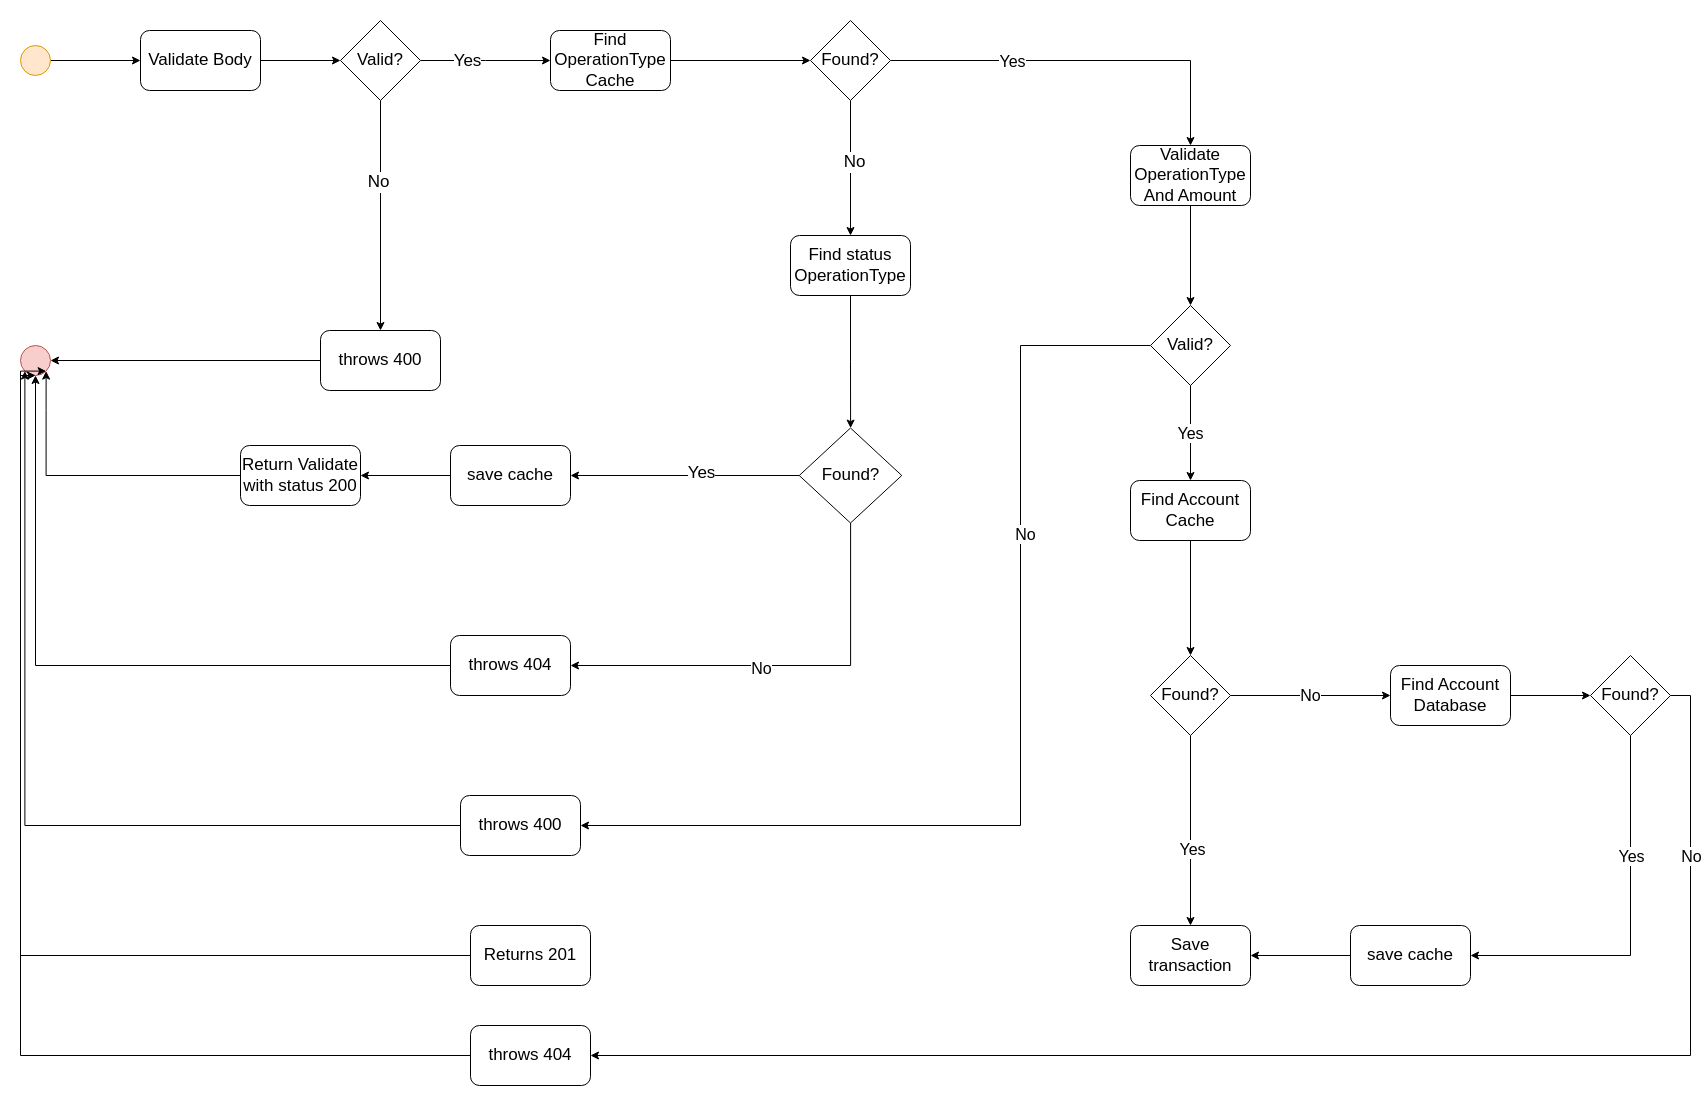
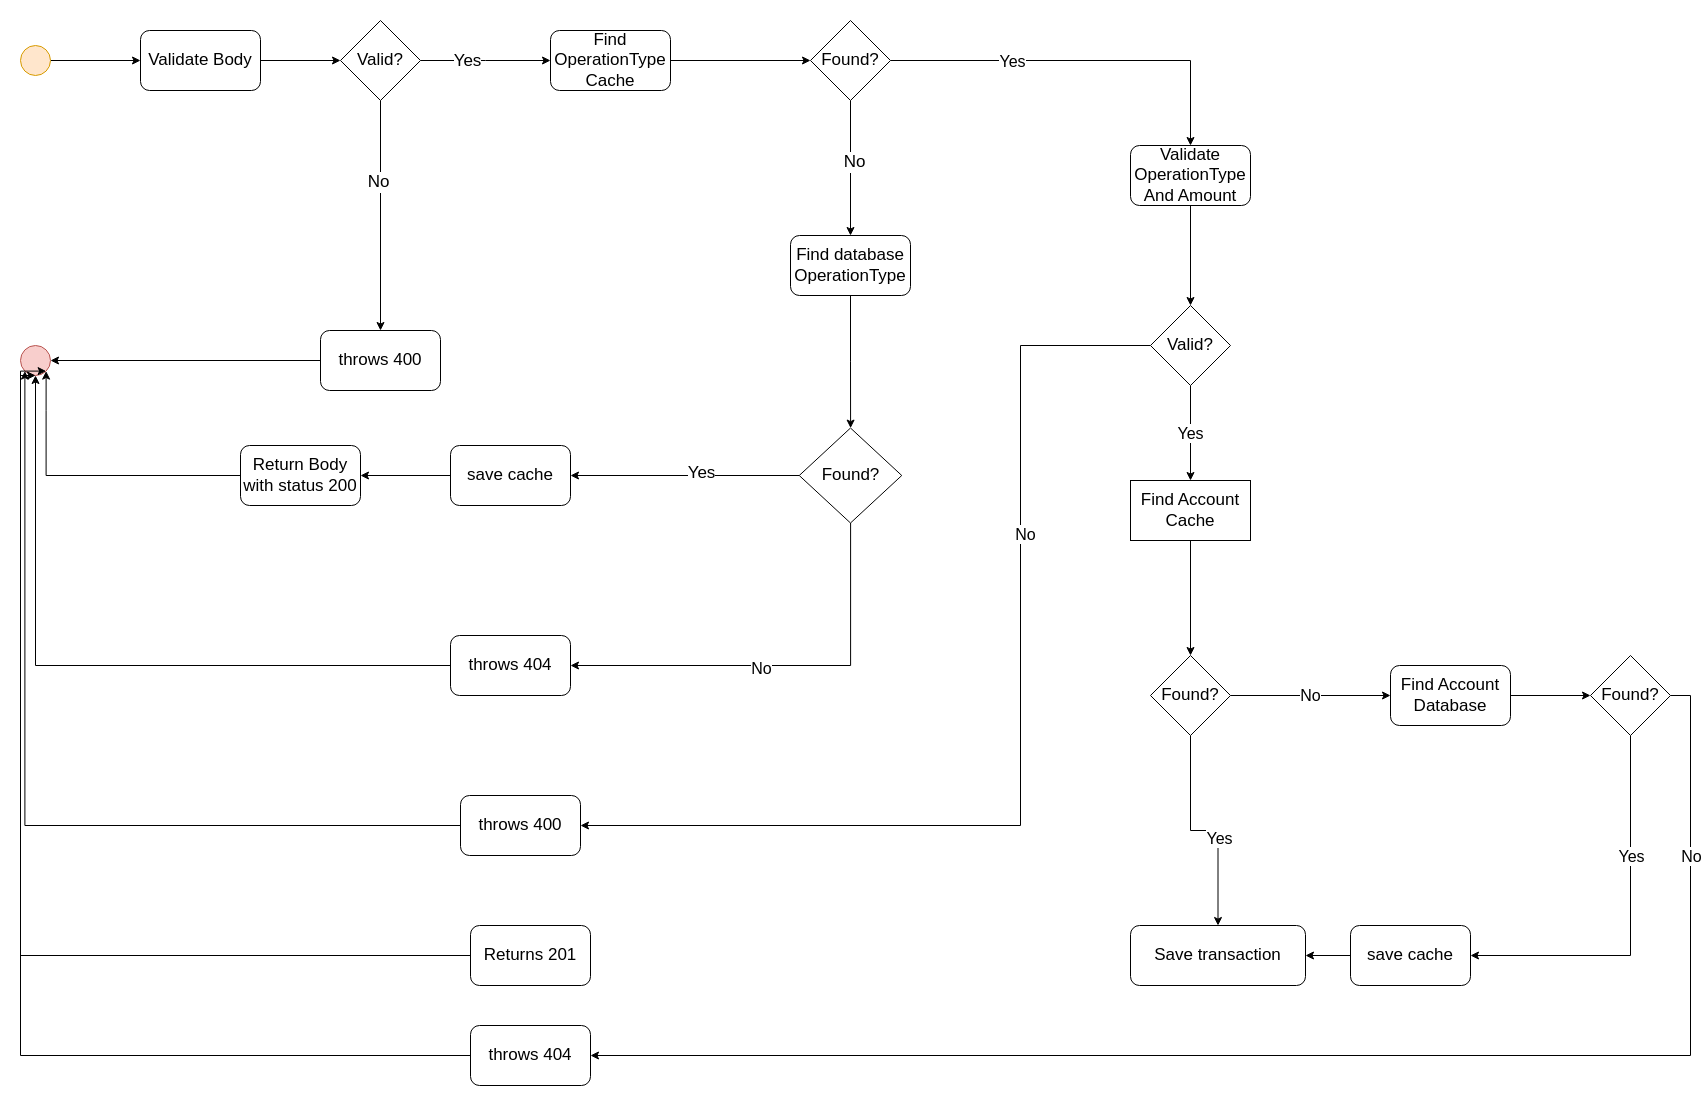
node "Find status OperationType": label "Find status OperationType" -> "Find database OperationType"
node "Return Validate with status 200": label "Return Validate with status 200" -> "Return Body with status 200"
node "Find Account Cache": shape rounded rectangle -> rectangle
node "Save transaction": size 120x60 -> 175x60
